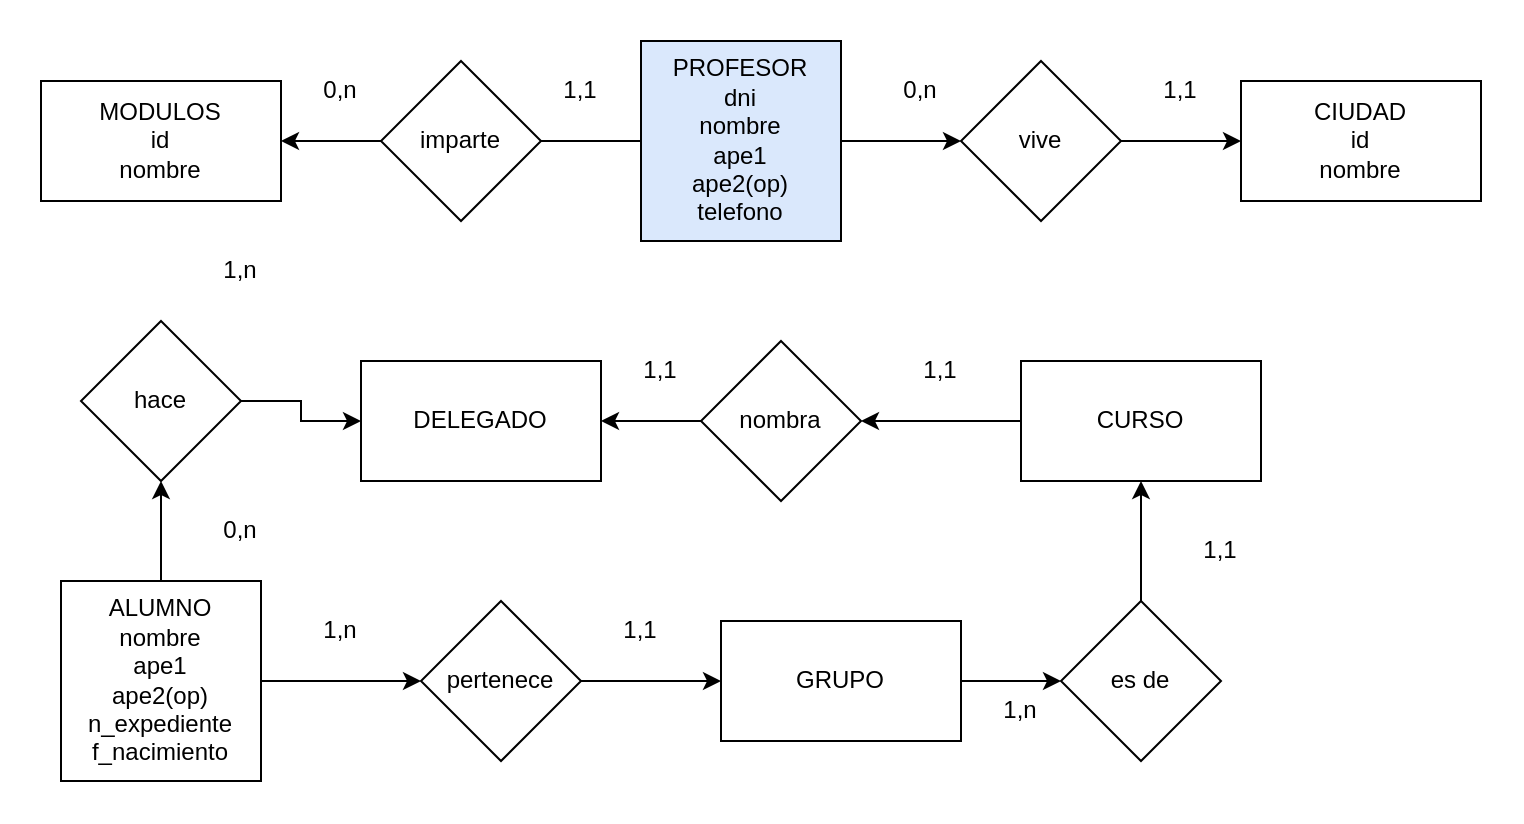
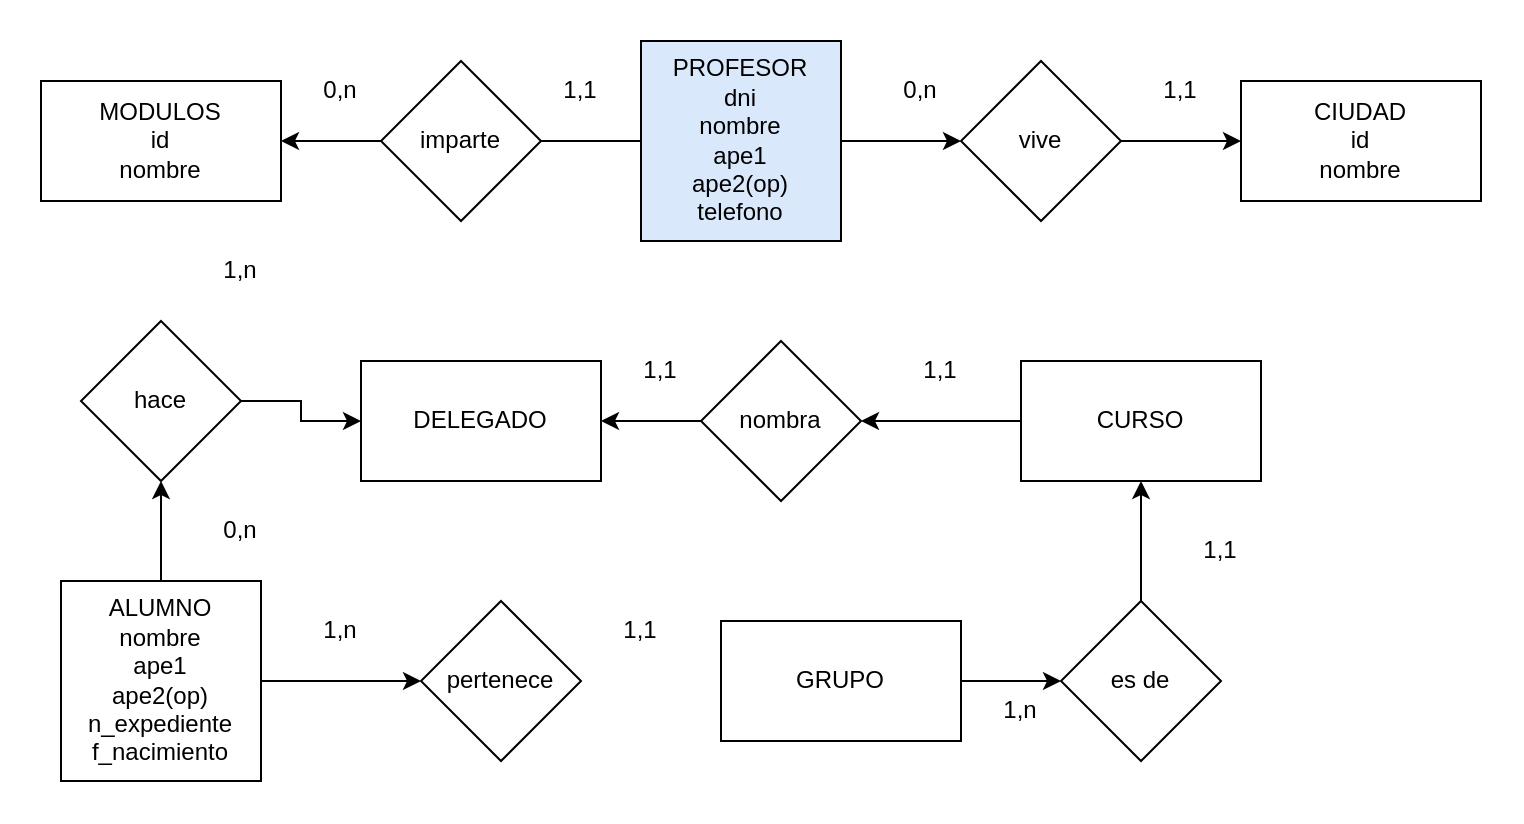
edge "pertenece" -> "GRUPO": removed
